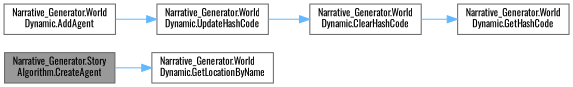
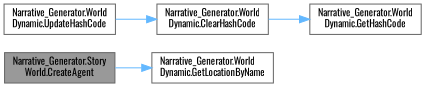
node "Narrative_Generator.World Dynamic.AddAgent": removed
node "Narrative_Generator.Story Algorithm.CreateAgent": label "Narrative_Generator.Story Algorithm.CreateAgent" -> "Narrative_Generator.Story World.CreateAgent"
